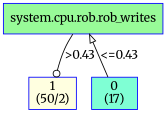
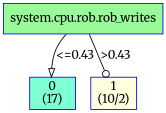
edge "0 (17)" -> "system.cpu.rob.rob_writes": reversed
node "1 (50/2)": label "1 (50/2)" -> "1 (10/2)"
